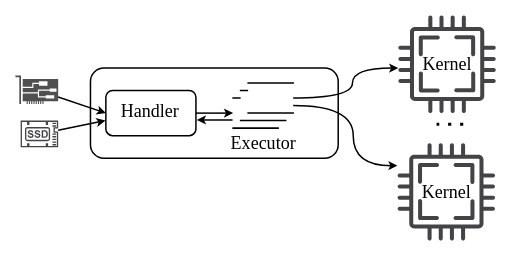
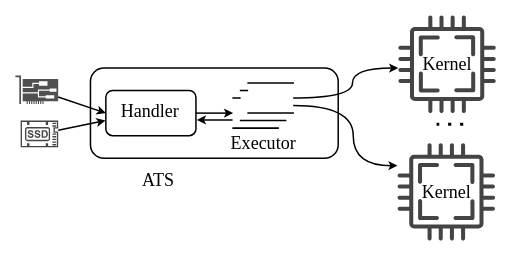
node "ATS": added
